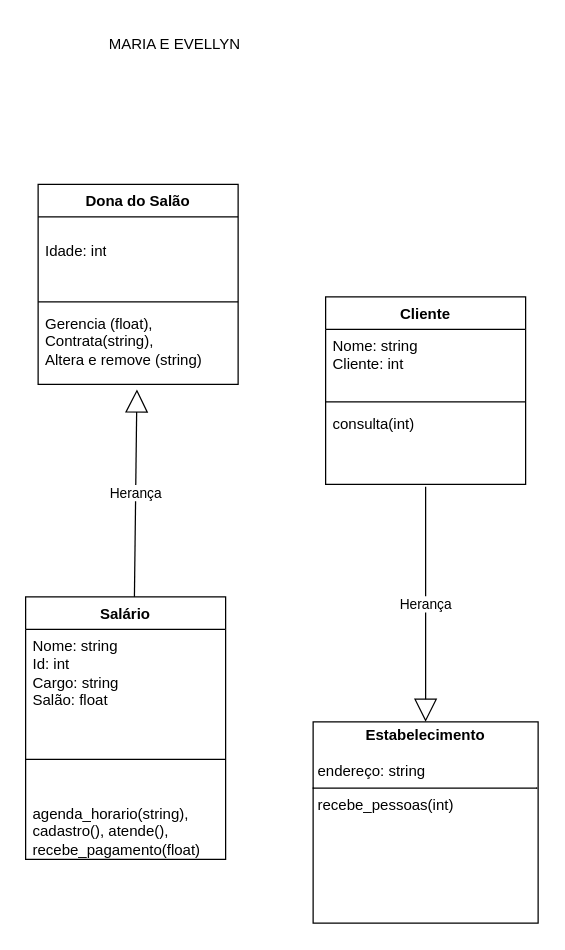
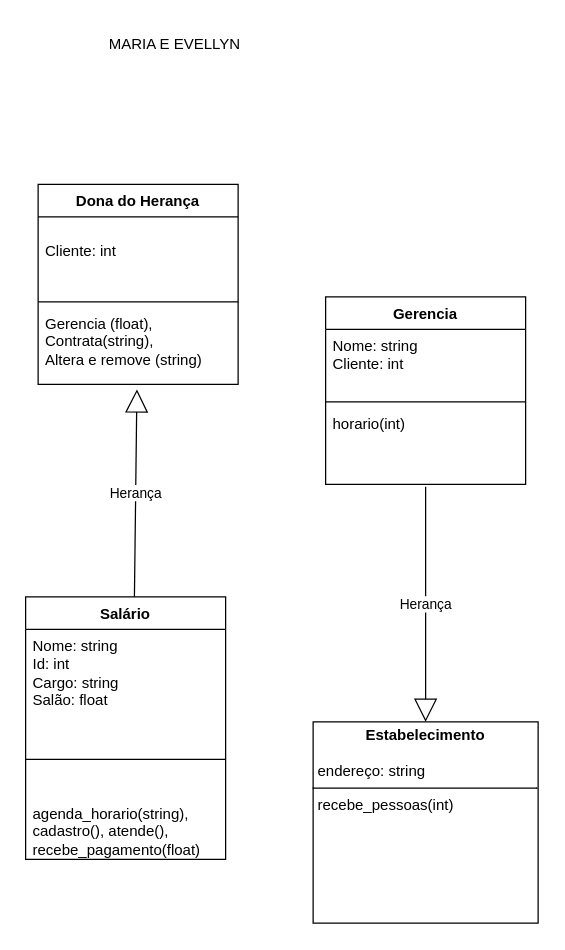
node "Dona do Salão": label "Dona do Salão" -> "Dona do Herança"
node "Idade: int": label "Idade: int" -> "Cliente: int"
node "Cliente": label "Cliente" -> "Gerencia"
node "consulta(int)": label "consulta(int)" -> "horario(int)"
